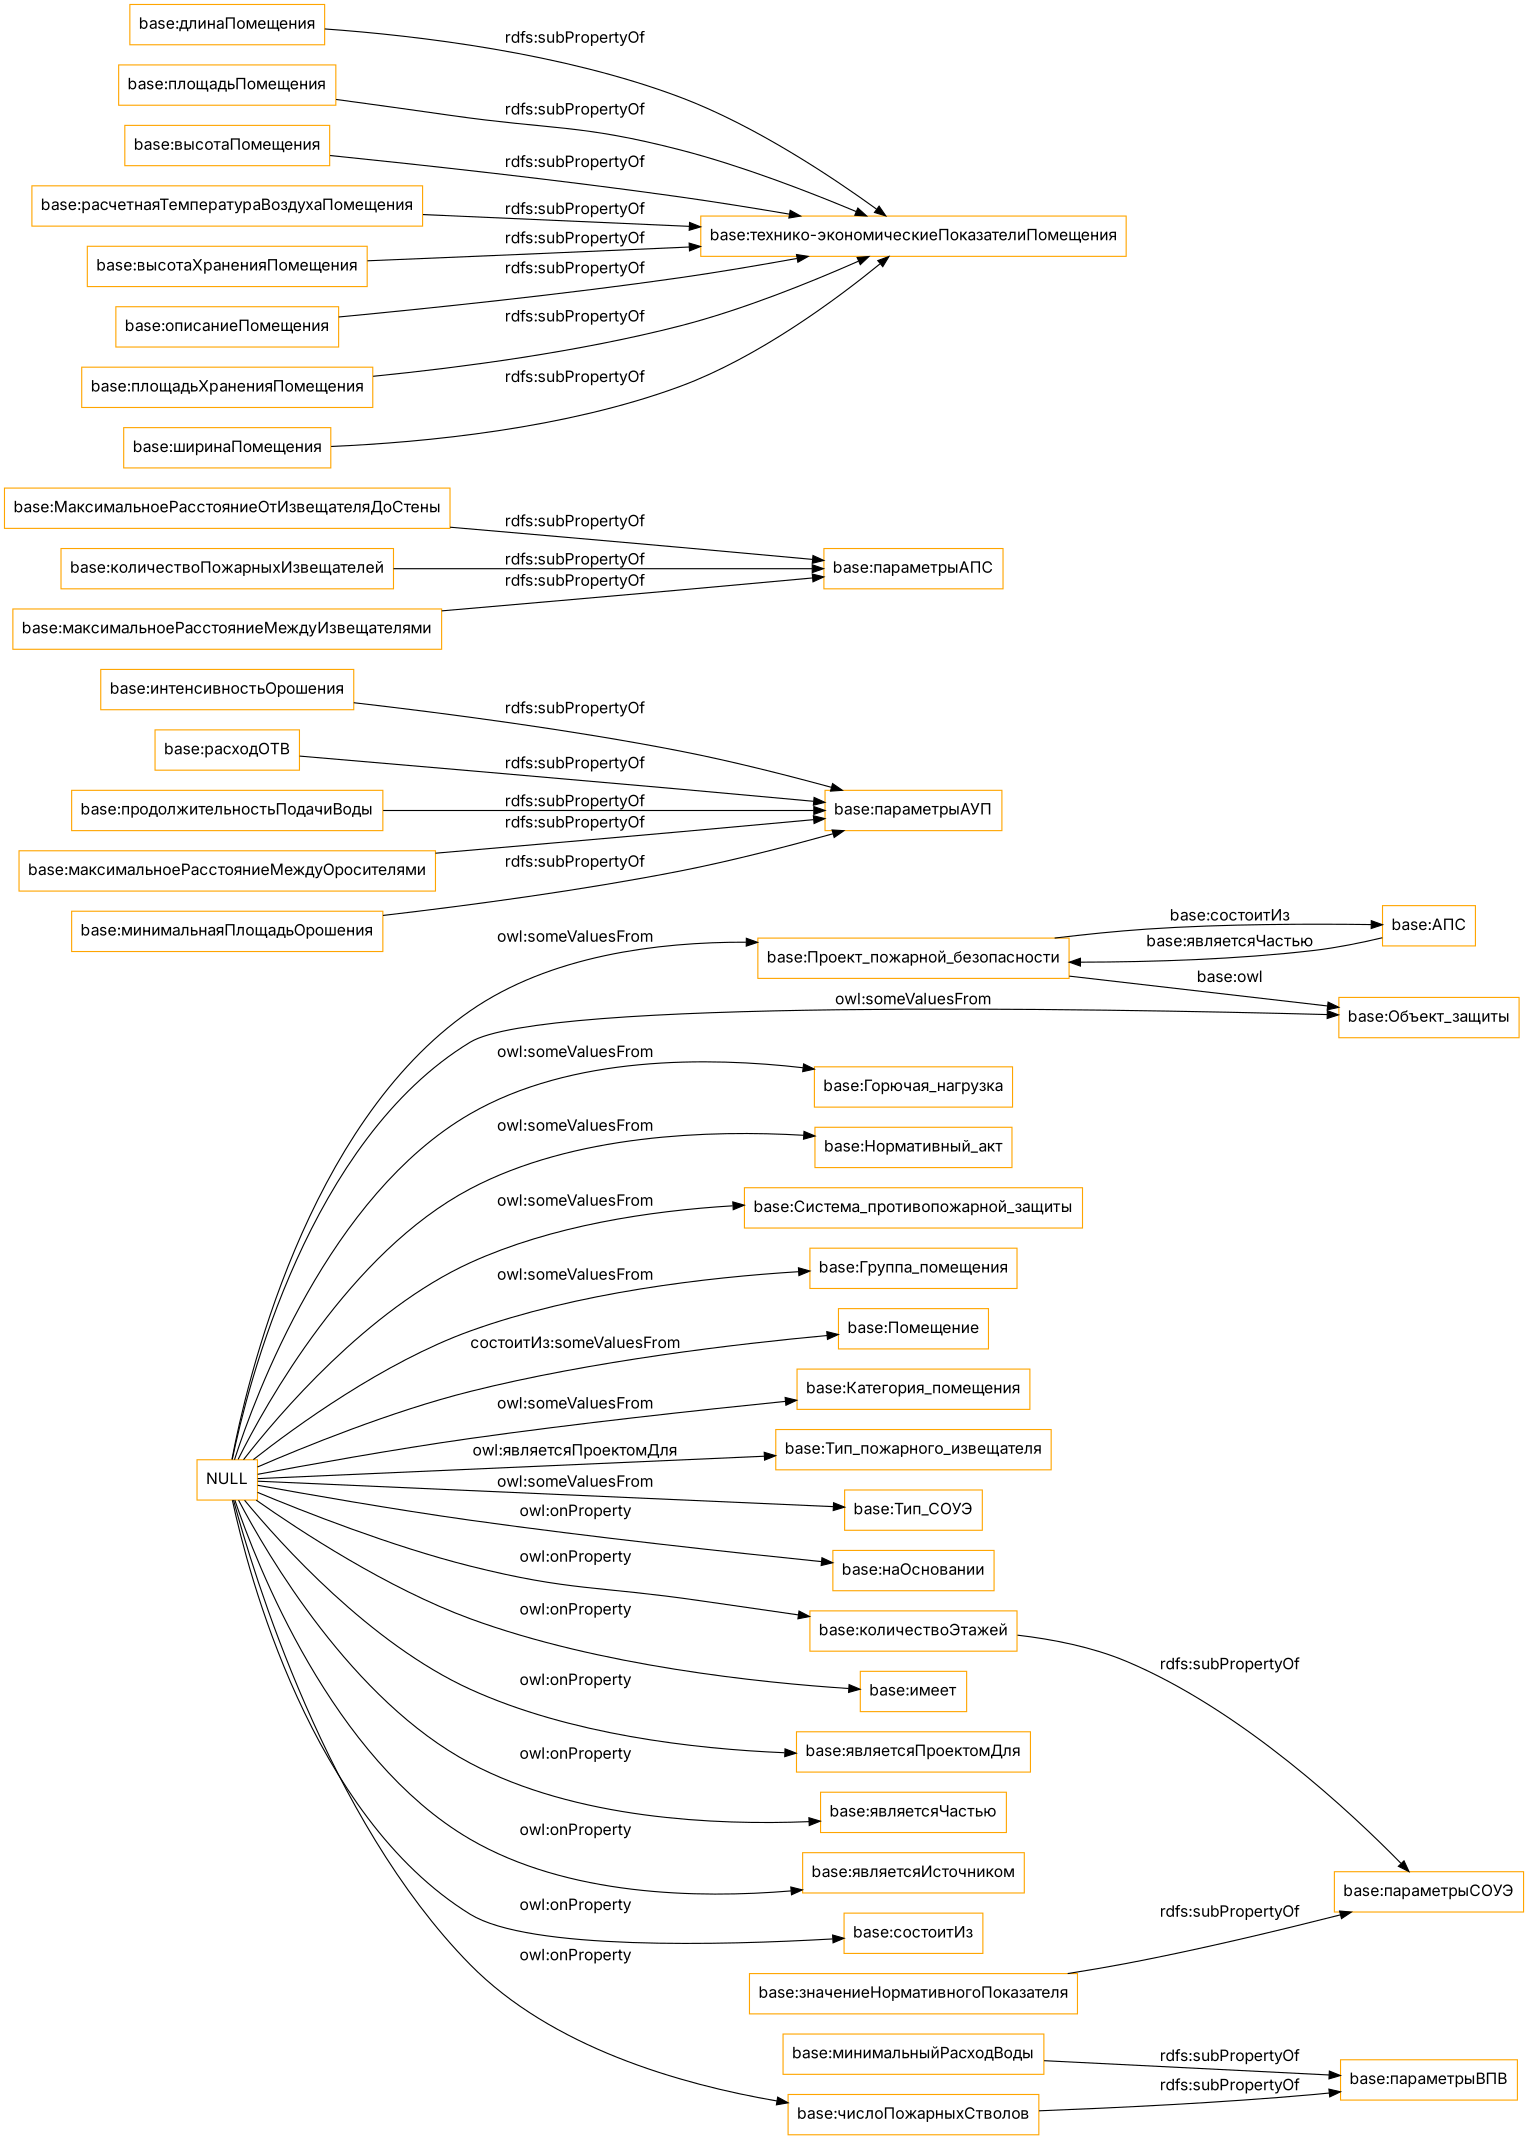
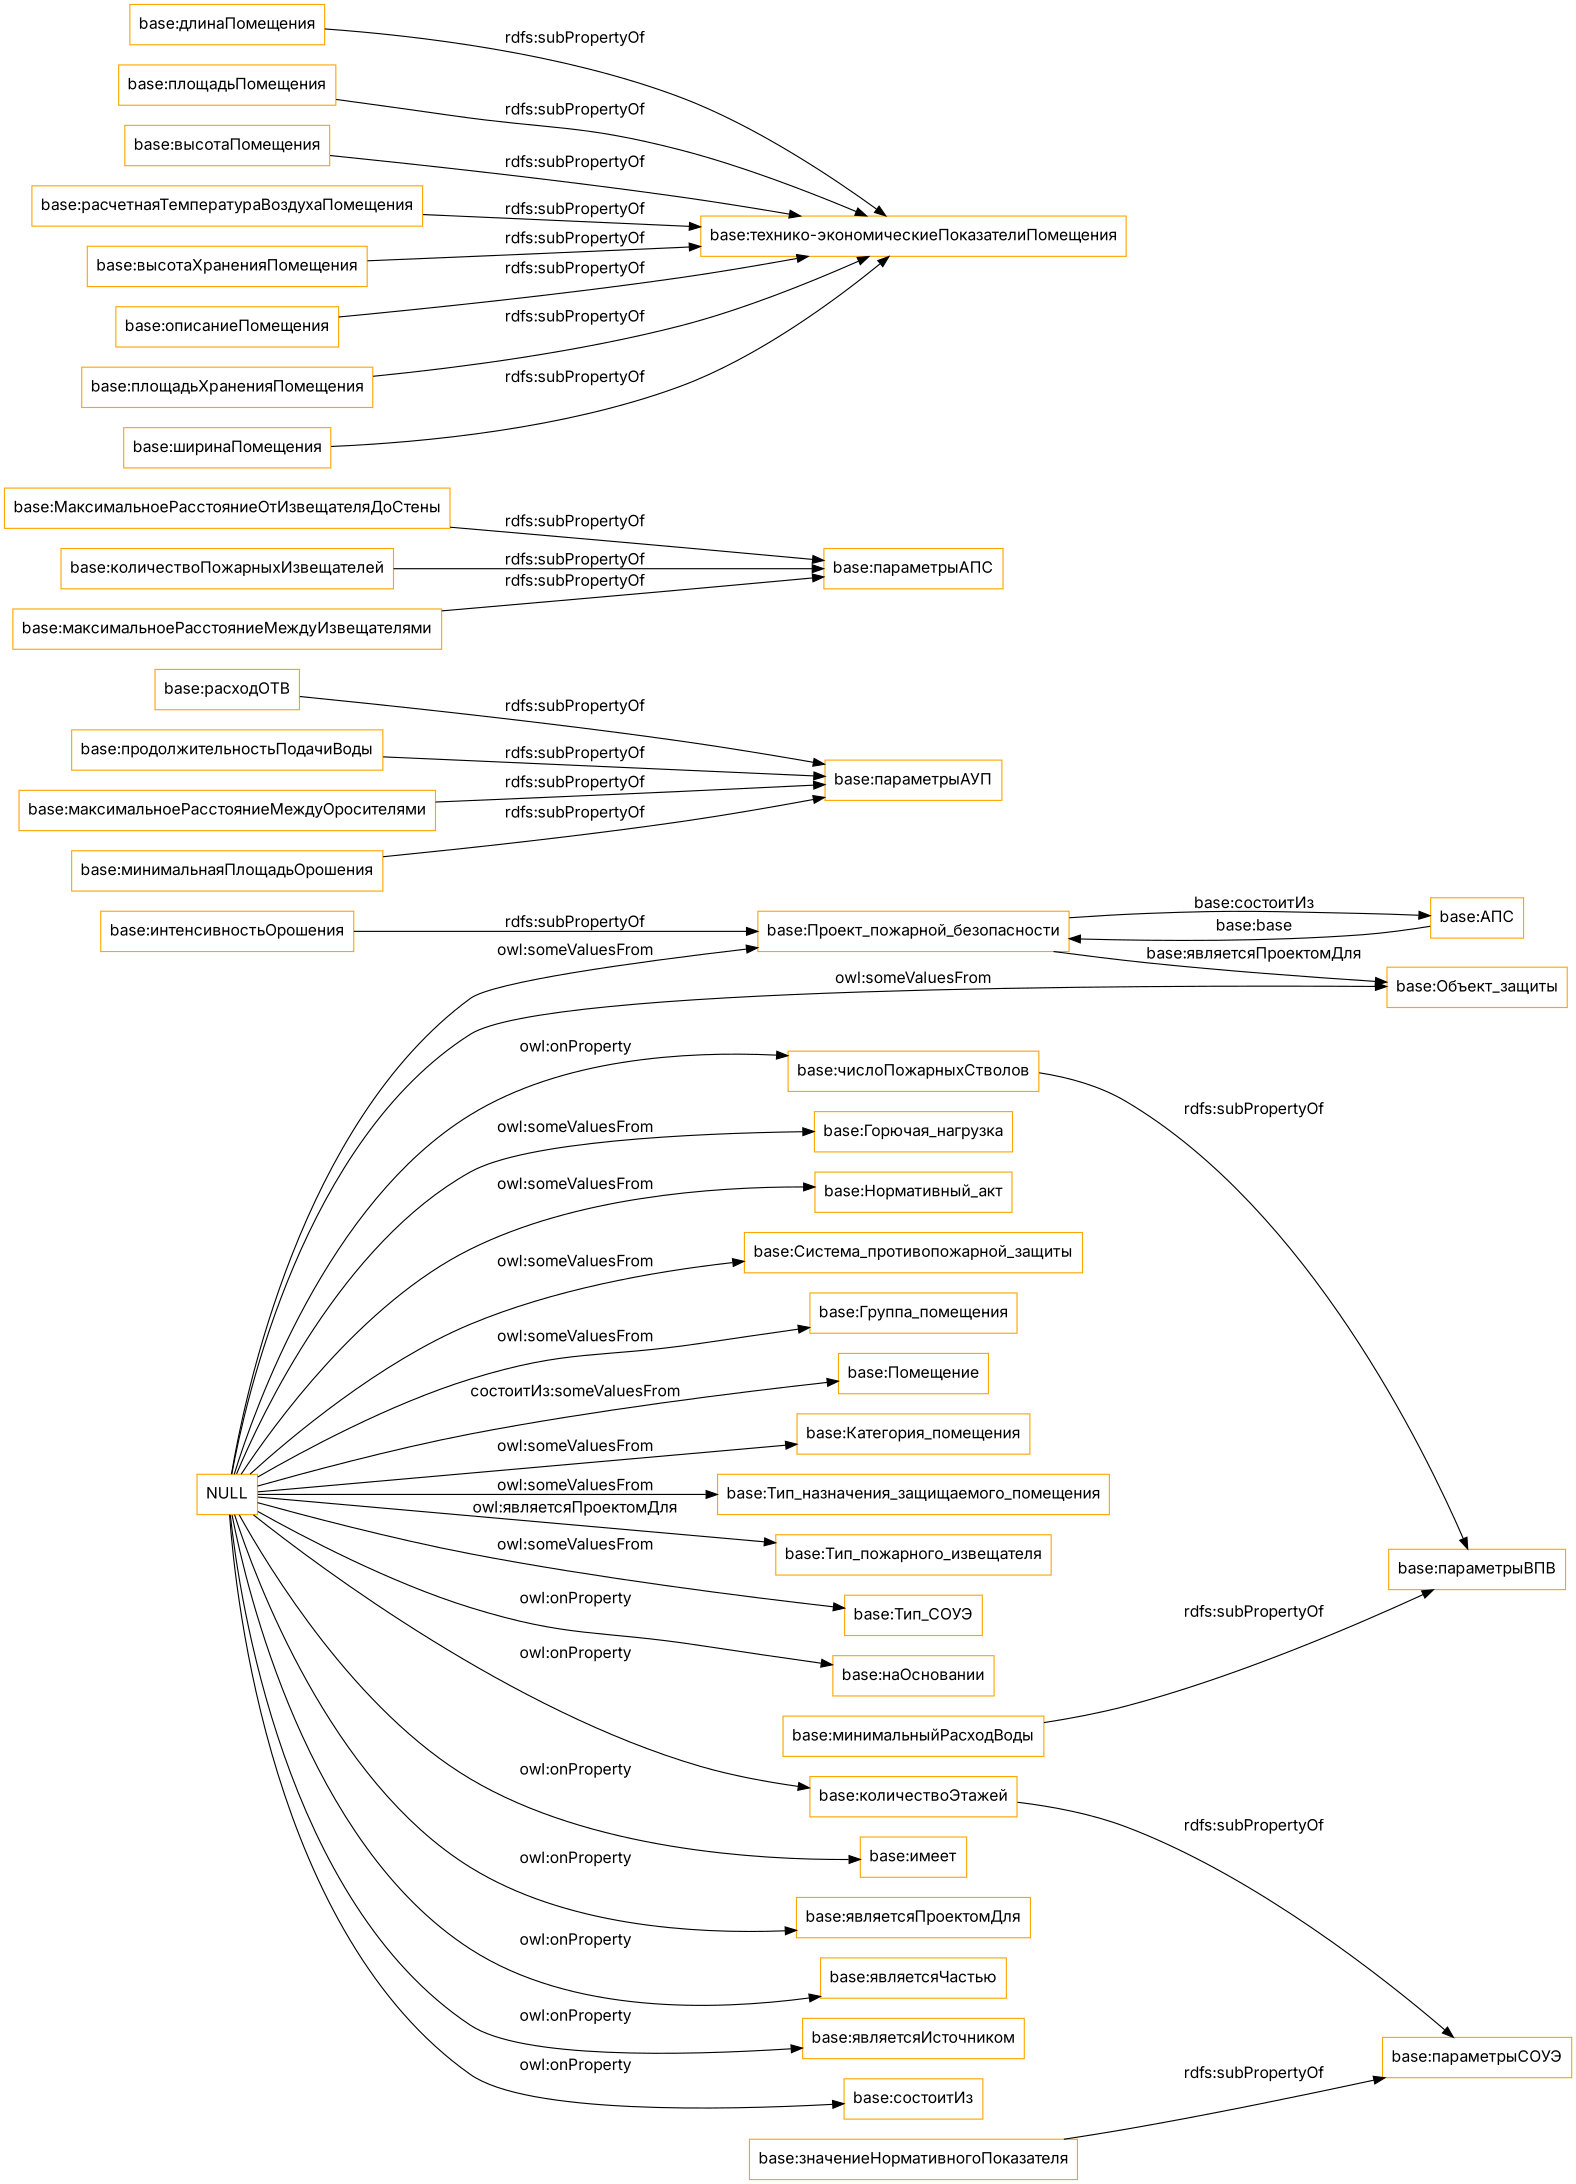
edge "base:интенсивностьОрошения" -> "base:параметрыАУП": now "base:интенсивностьОрошения" -> "base:Проект_пожарной_безопасности"
edge "base:АПС" -> "base:Проект_пожарной_безопасности": label "base:являетсяЧастью" -> "base:base"
edge "base:Проект_пожарной_безопасности" -> "base:Объект_защиты": label "base:owl" -> "base:являетсяПроектомДля"
node "base:Тип_назначения_защищаемого_помещения": added
